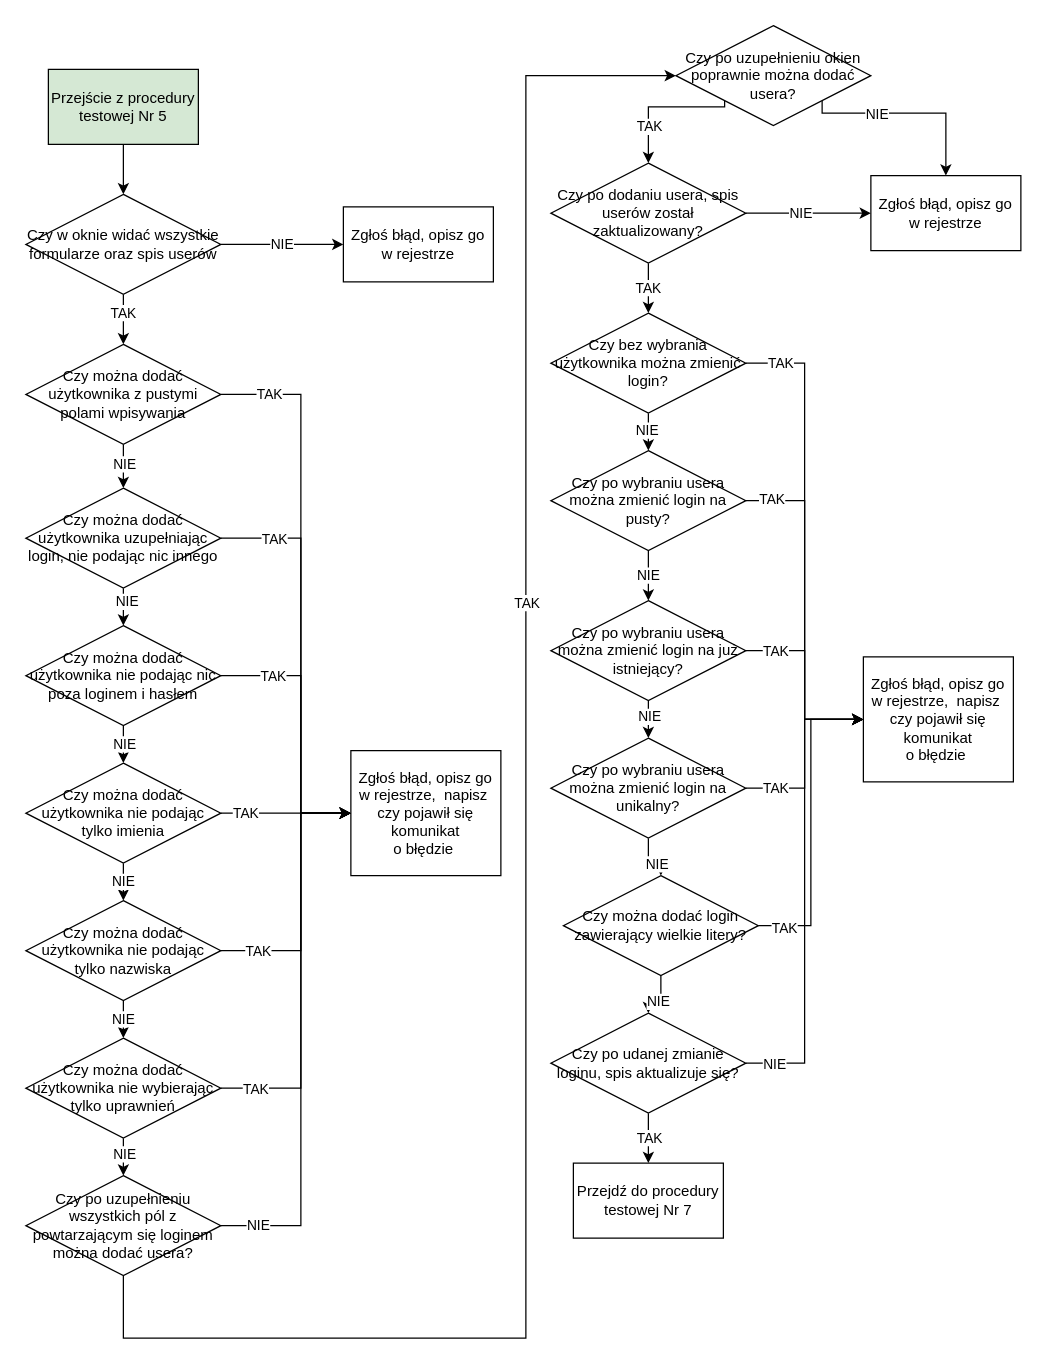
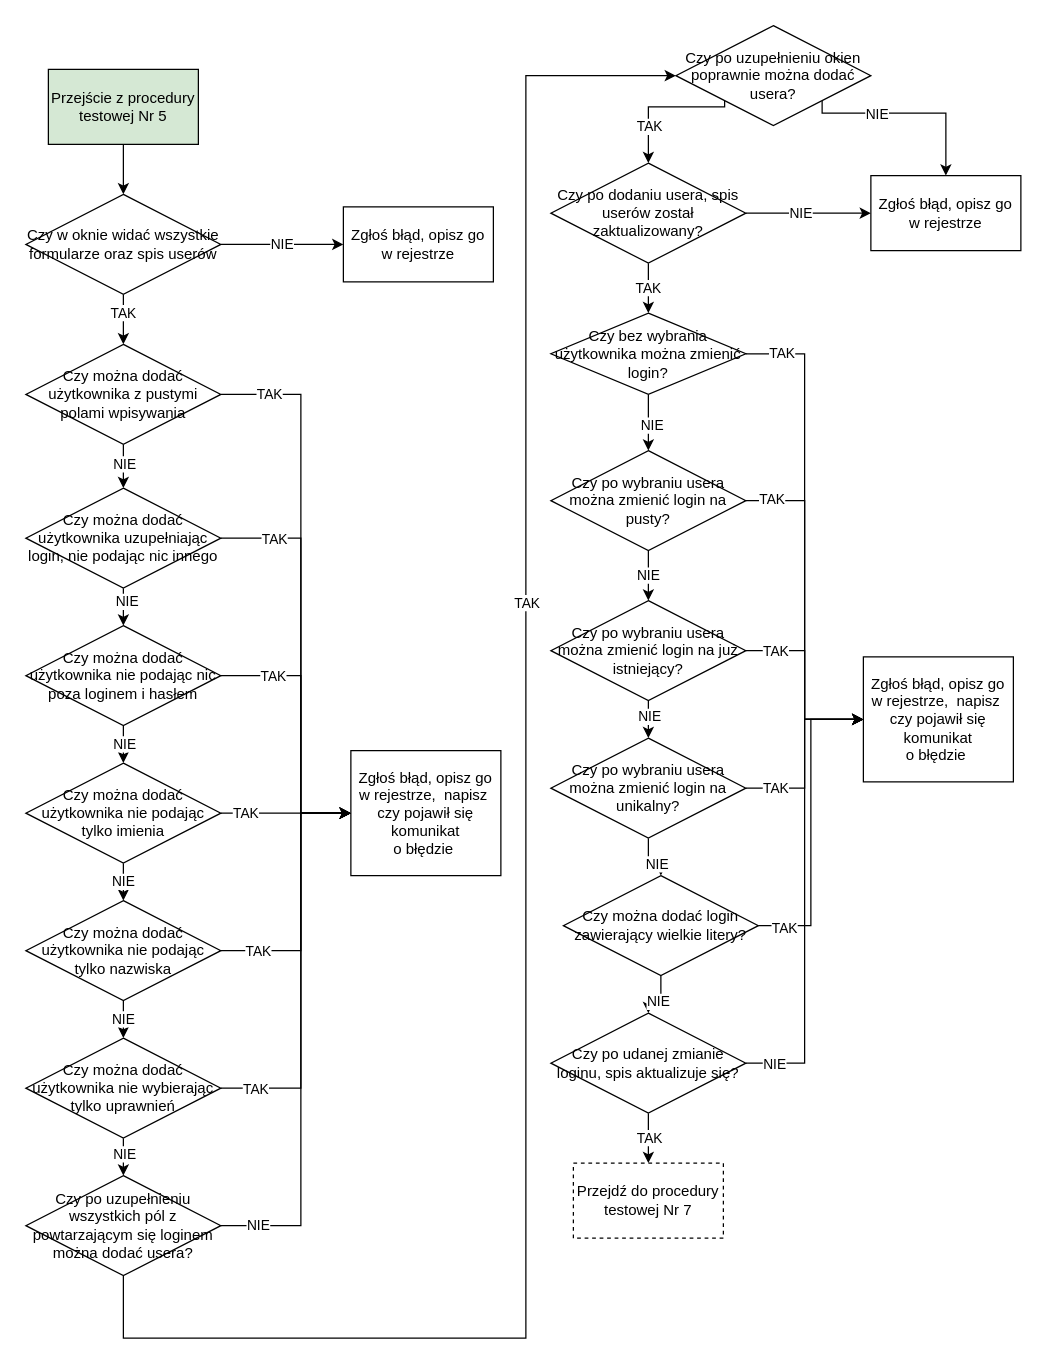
node "Czy bez wybrania użytkownika można zmienić login?": size 195x100 -> 195x81
node "Przejdź do procedury testowej Nr 7": style solid -> dashed
